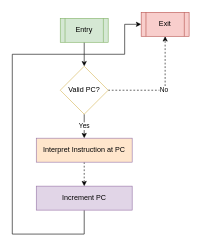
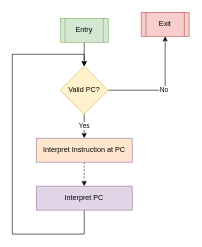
edge "Entry" -> "Exit": now "Entry" -> "Valid PC?"
node "Valid PC?": fillcolor #ffffff -> #fff2cc
edge "Valid PC?" -> "Exit": style dashed -> solid
node "Increment PC": label "Increment PC" -> "Interpret PC"
